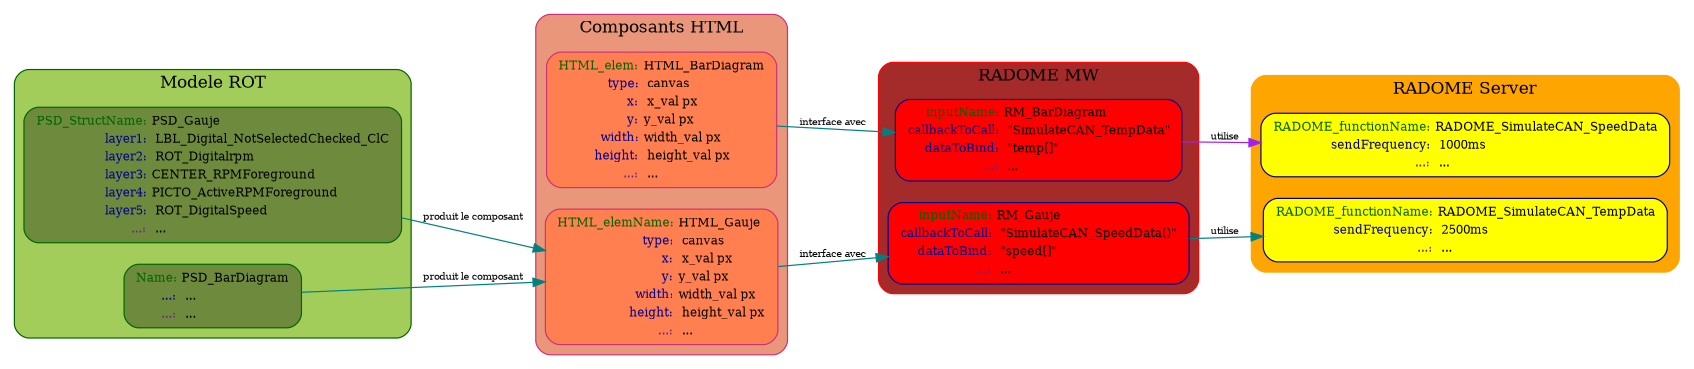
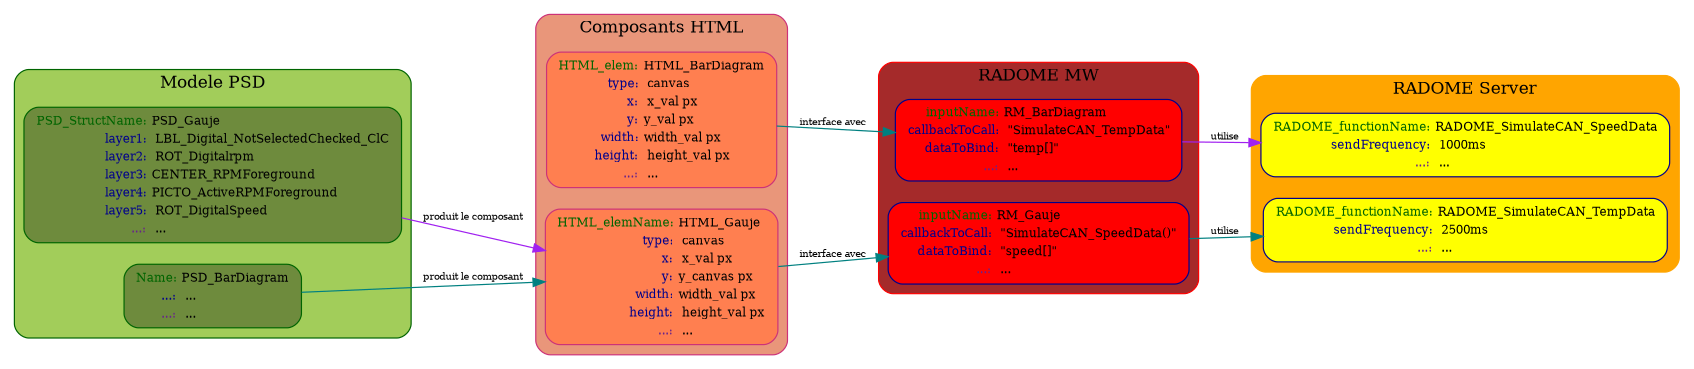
cluster "Modele ROT": label "Modele ROT" -> "Modele PSD"
edge "PSD_StructName:" -> "HTML_elemName:": color teal -> purple
node "HTML_elemName:": text "y_val px" -> "y_canvas px"
